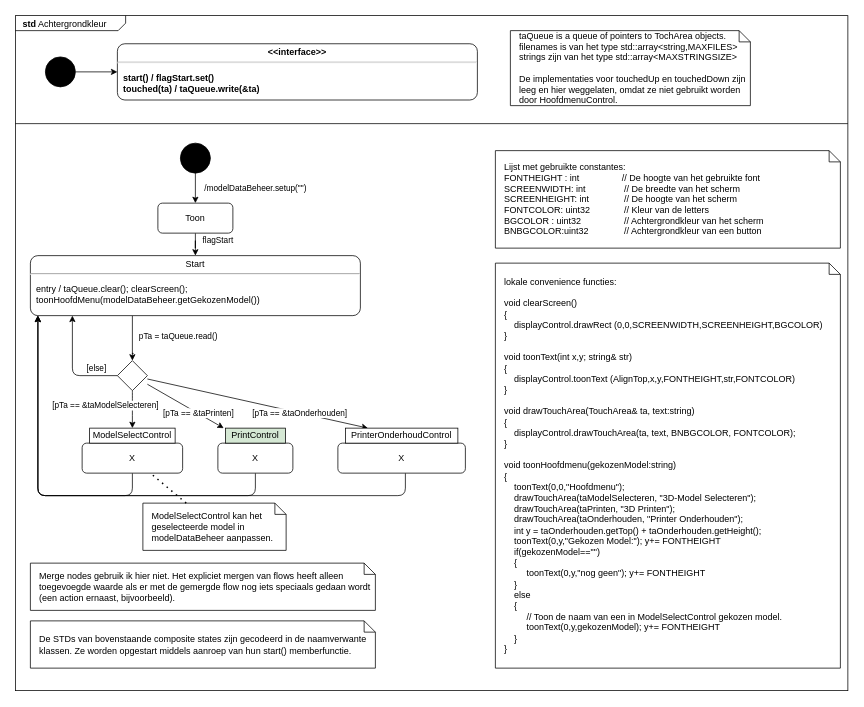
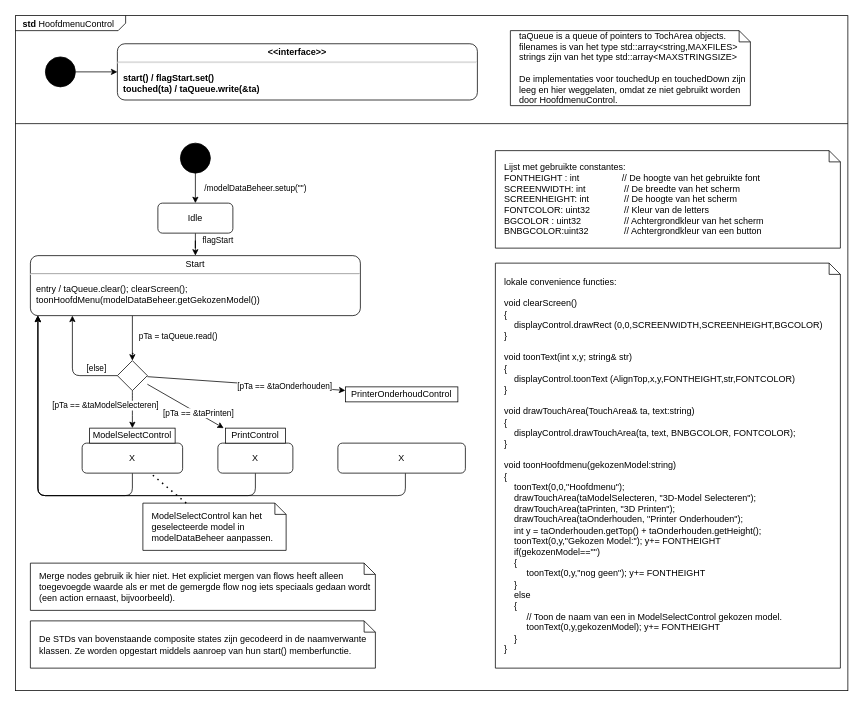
node "std Achtergrondkleur": label "std Achtergrondkleur" -> "std HoofdmenuControl"
node "Toon": label "Toon" -> "Idle"
node "PrintControl": fillcolor #d5e8d4 -> #ffffff
node "PrinterOnderhoudControl": moved (402, 435) -> (402, 394)
